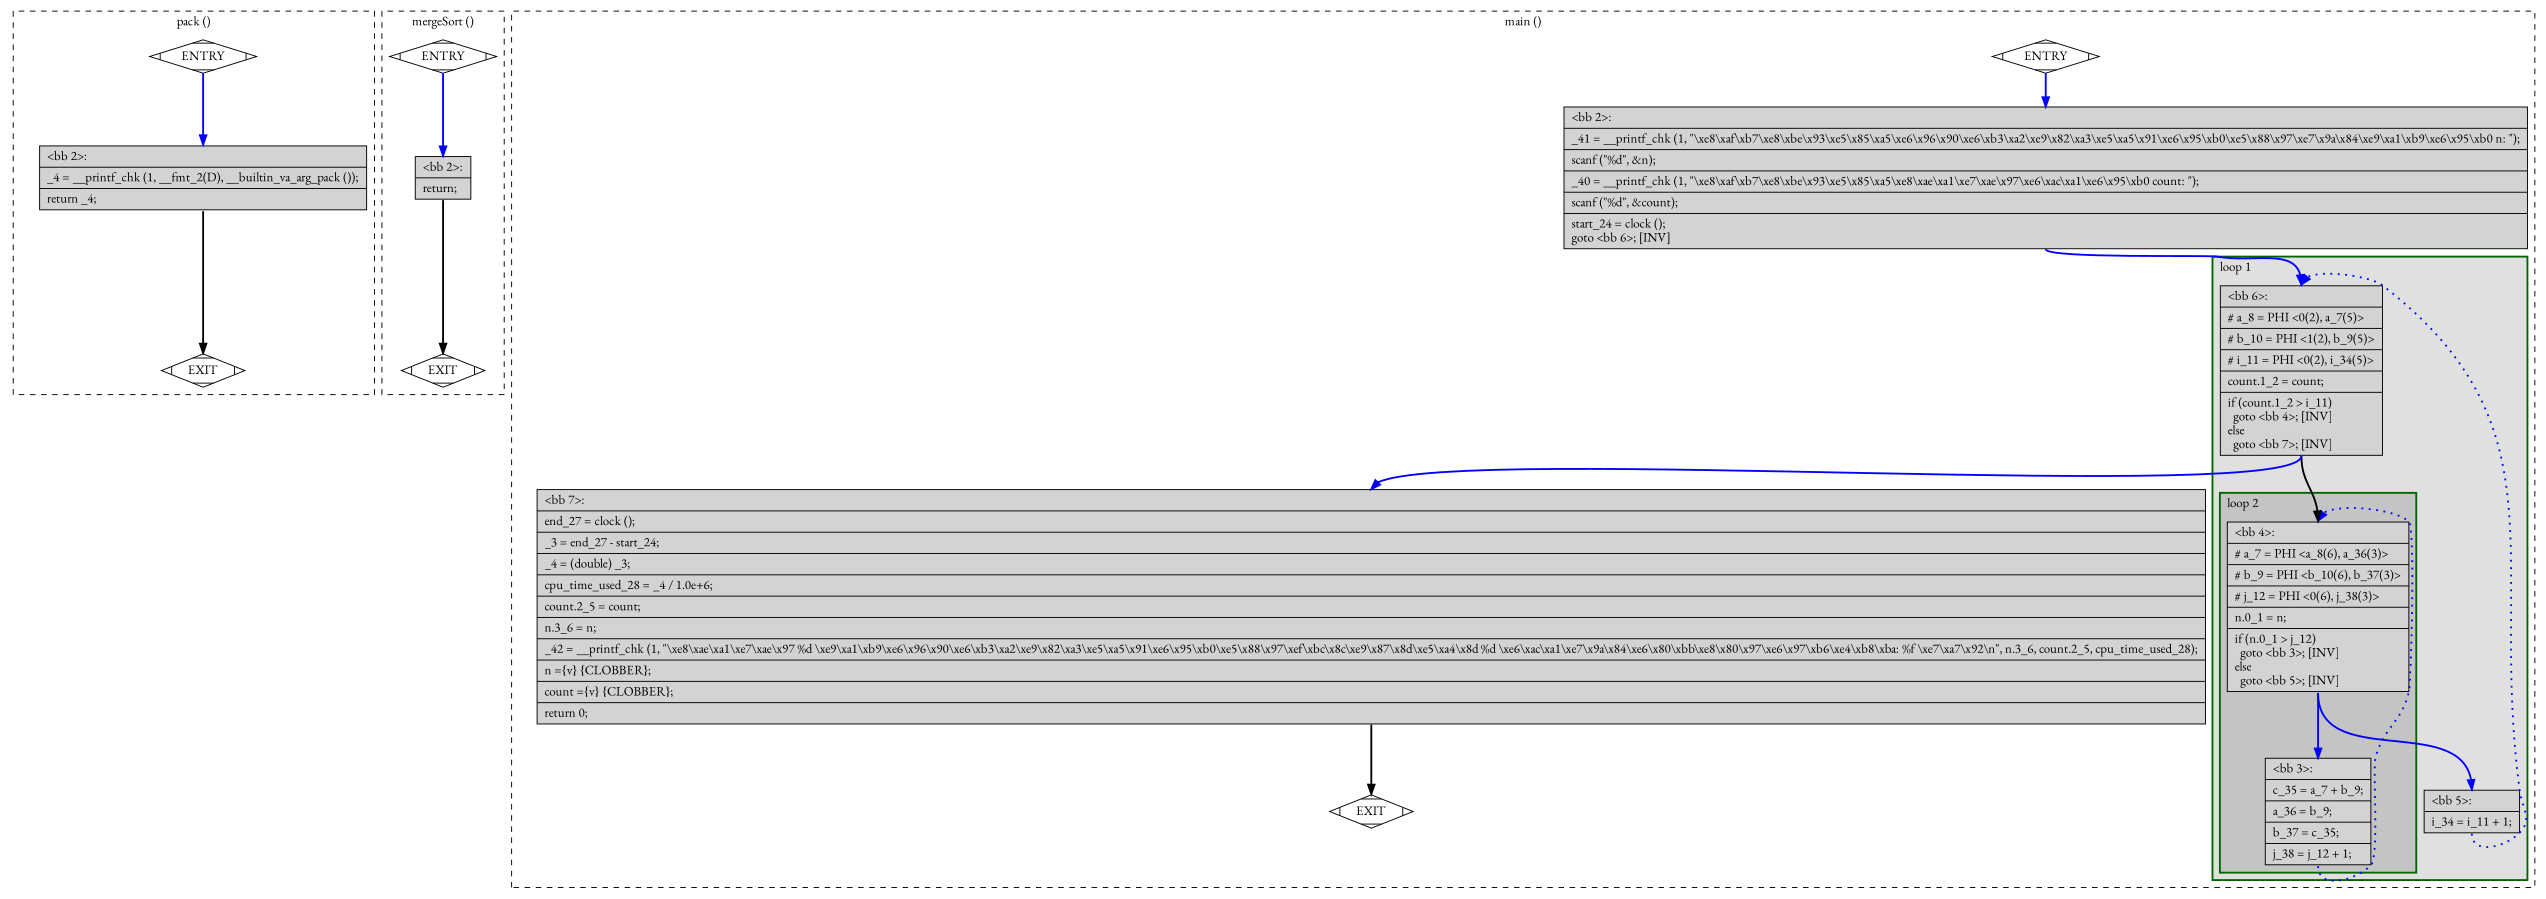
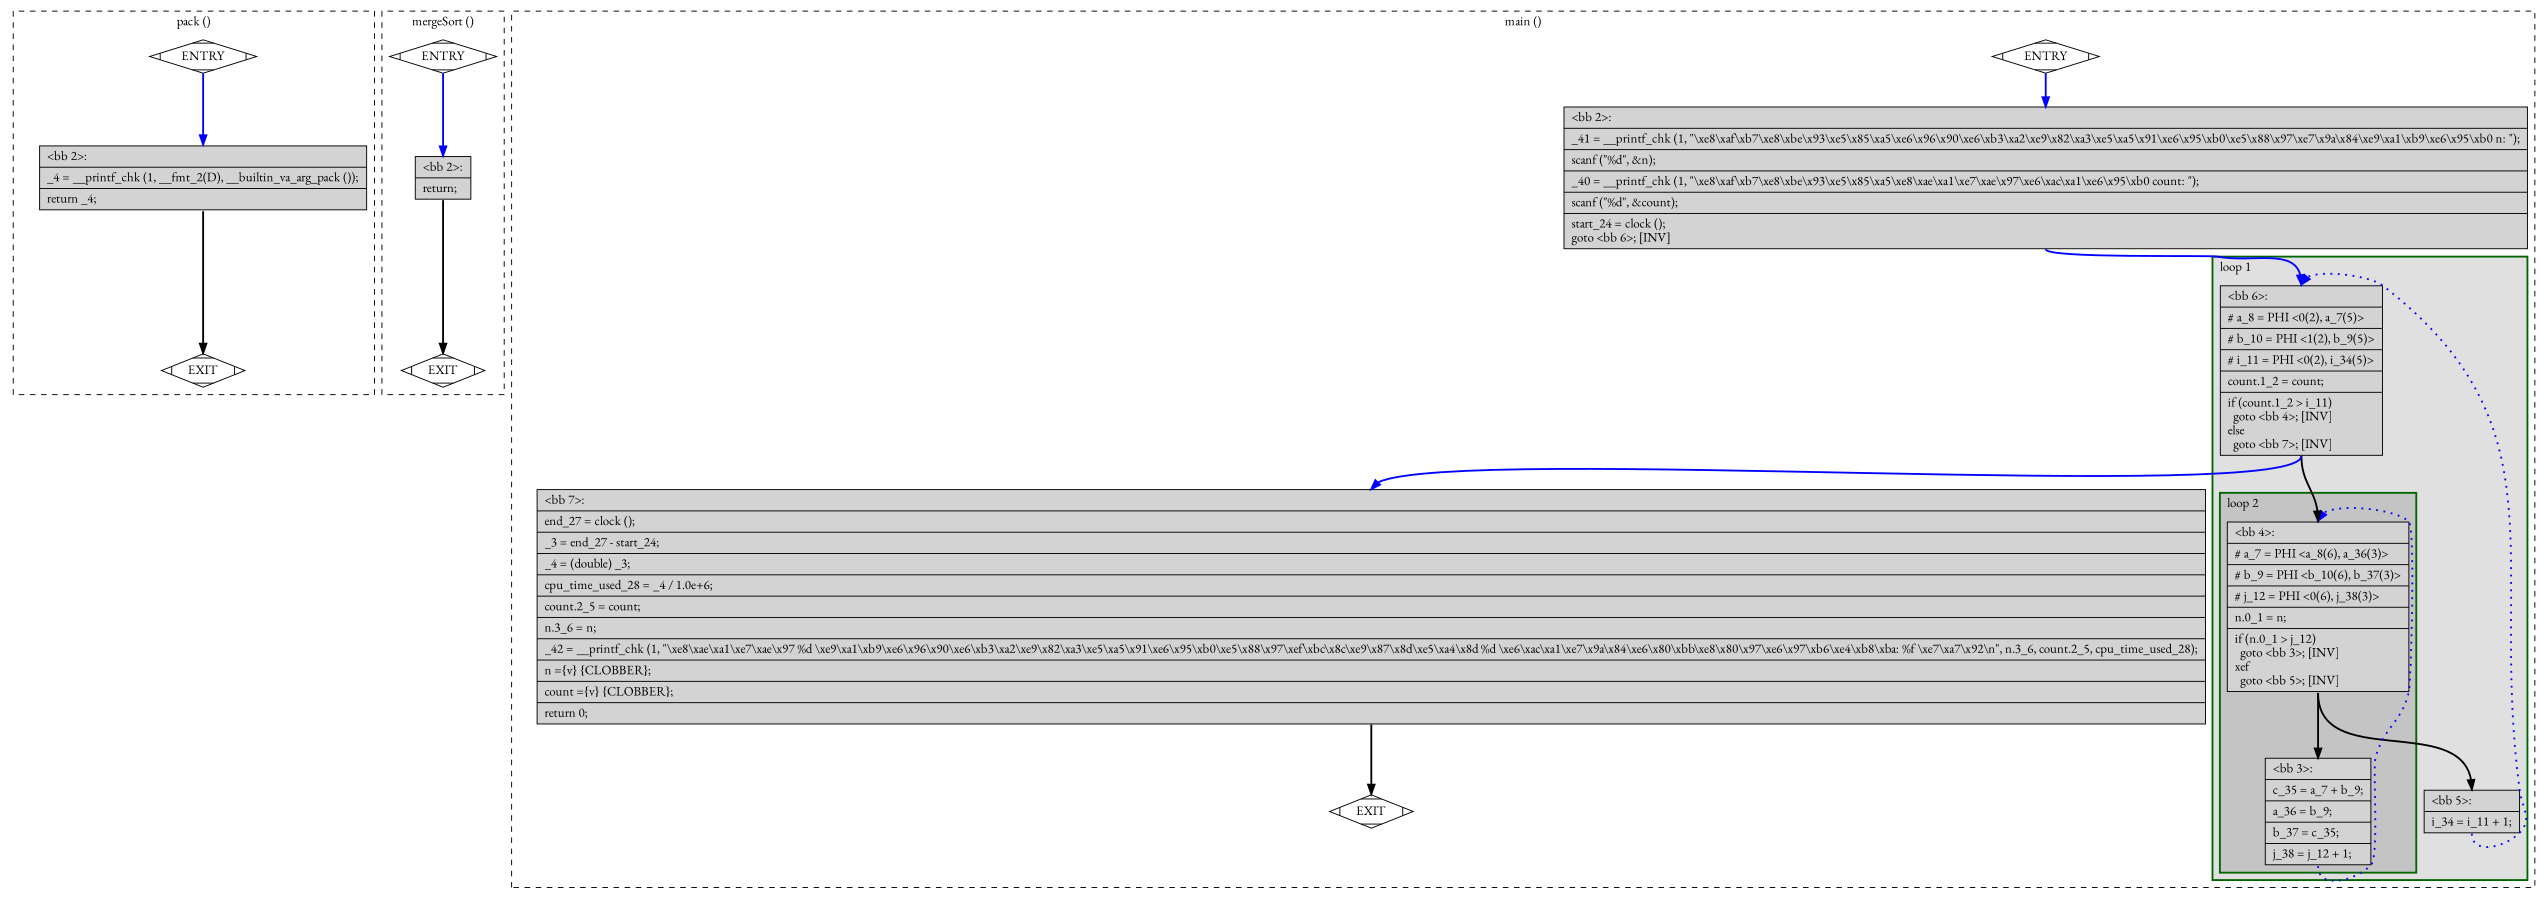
node "<bb 4>:": text "else" -> "xef"
edge "<bb 4>:" -> "<bb 3>:": color blue -> black
edge "<bb 4>:" -> "<bb 5>:": color blue -> black
